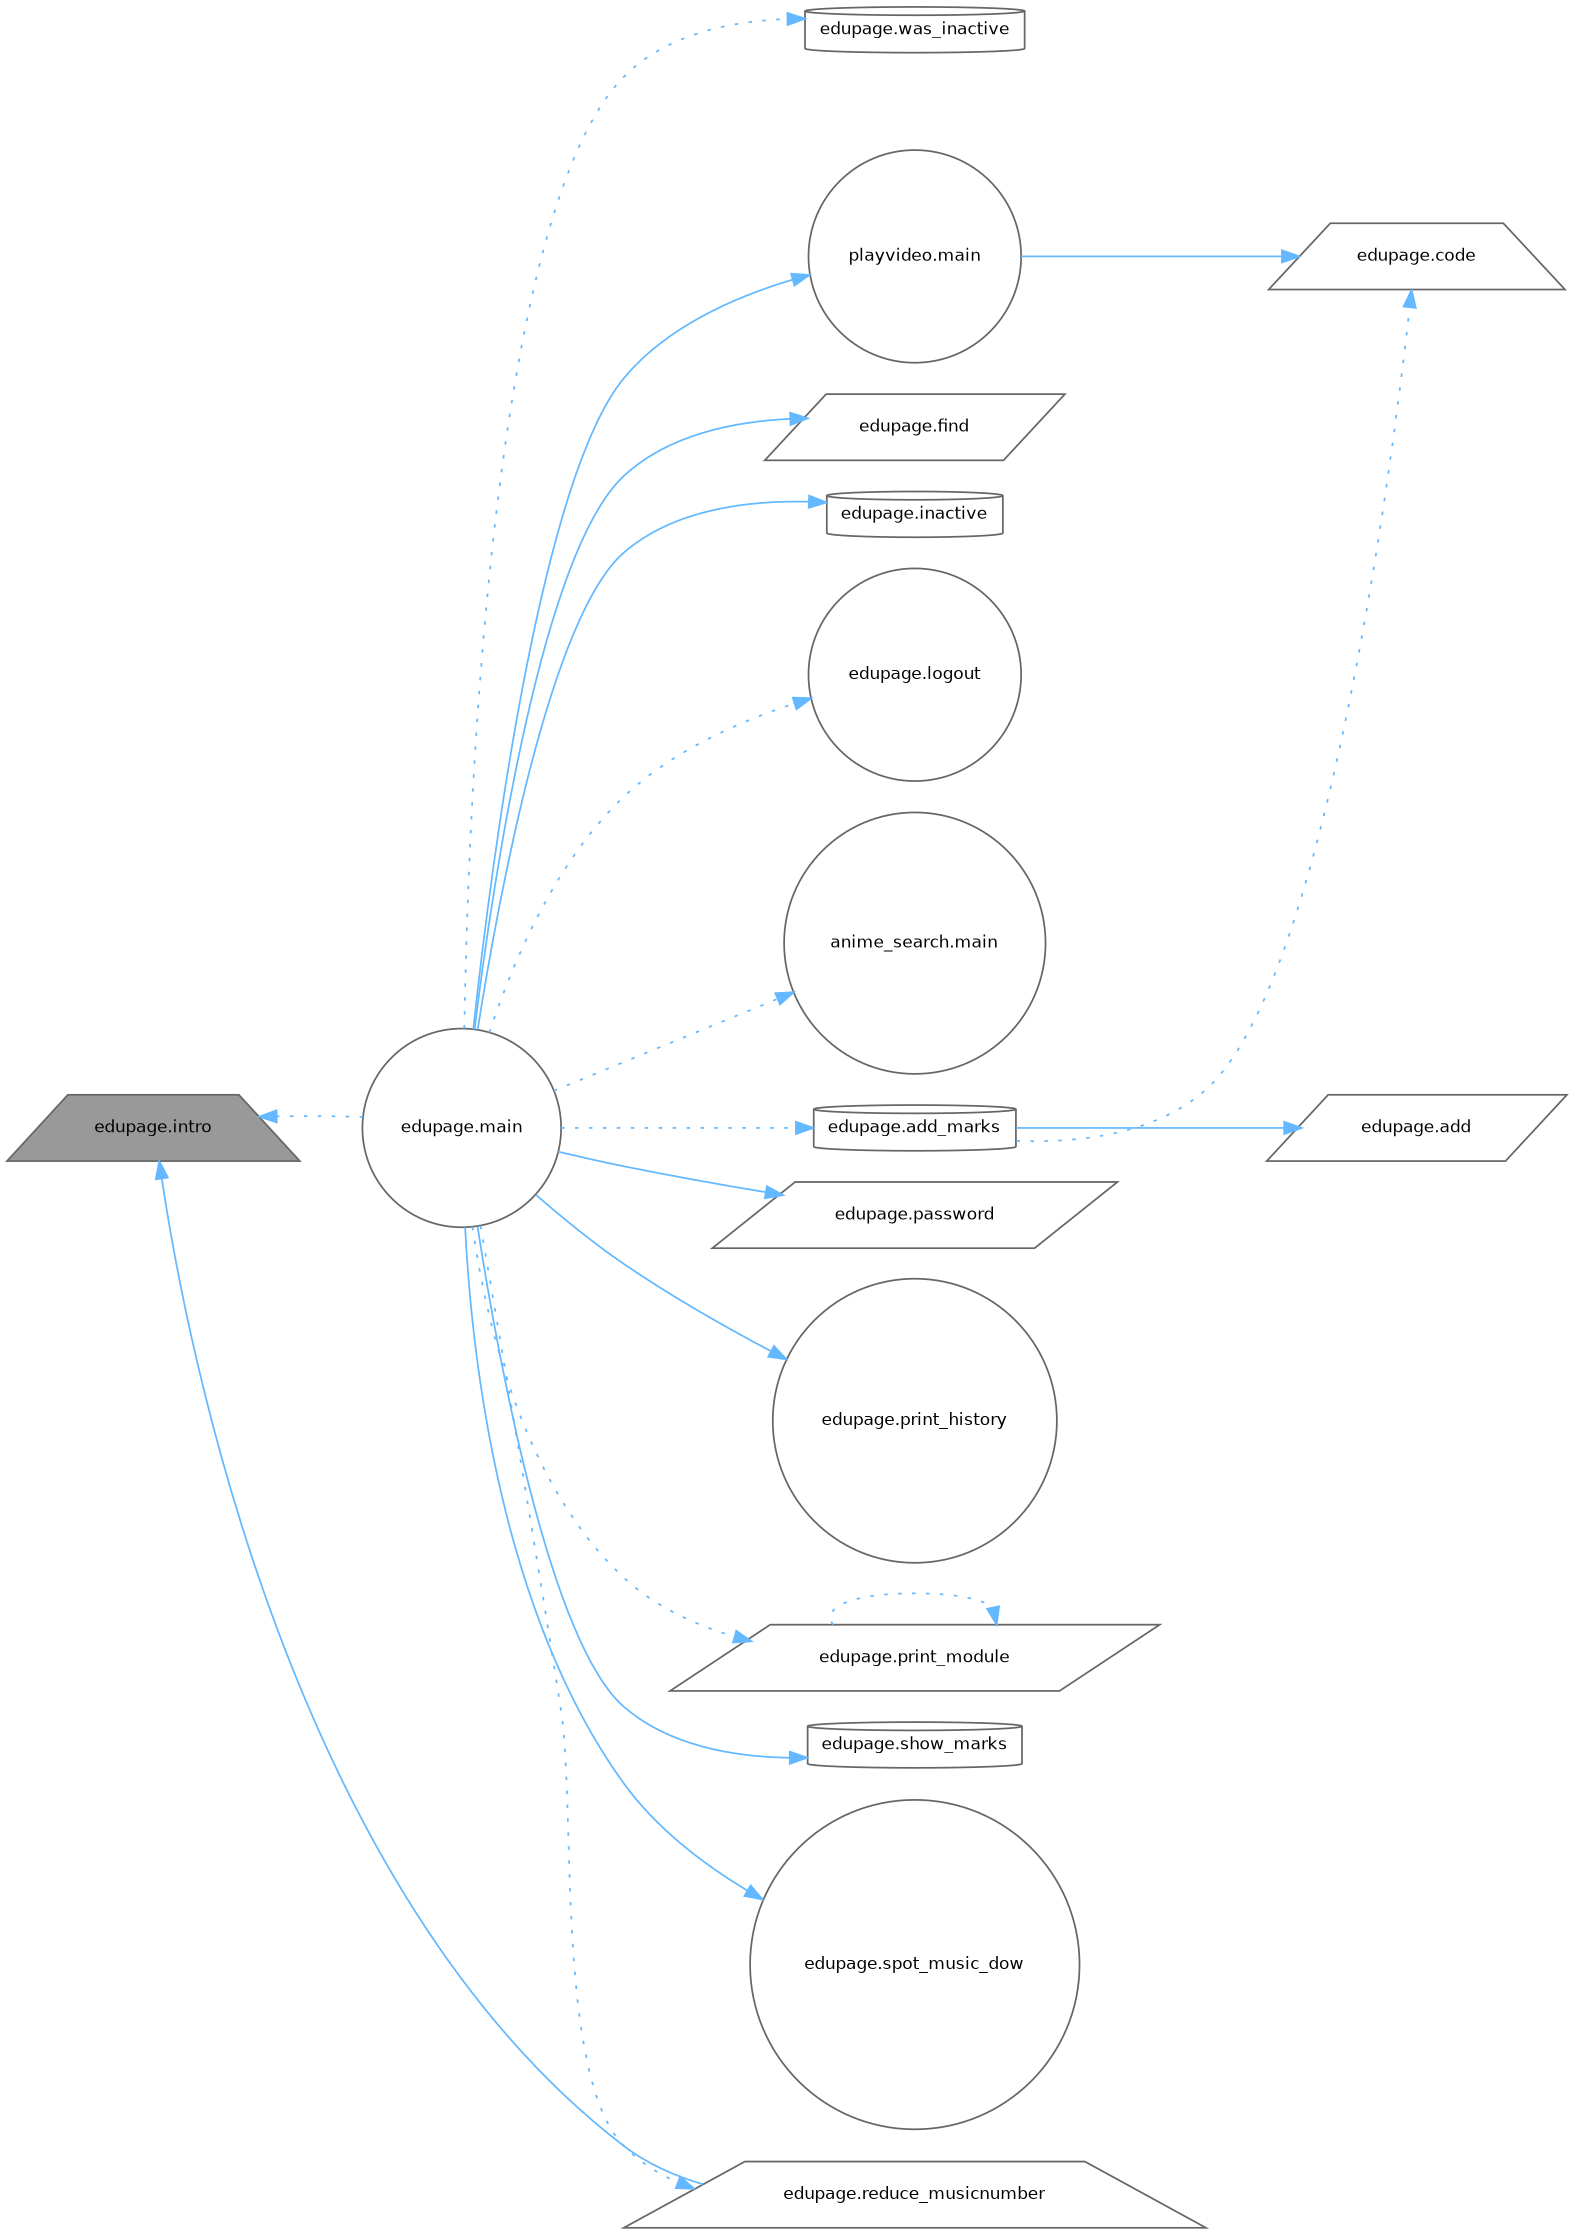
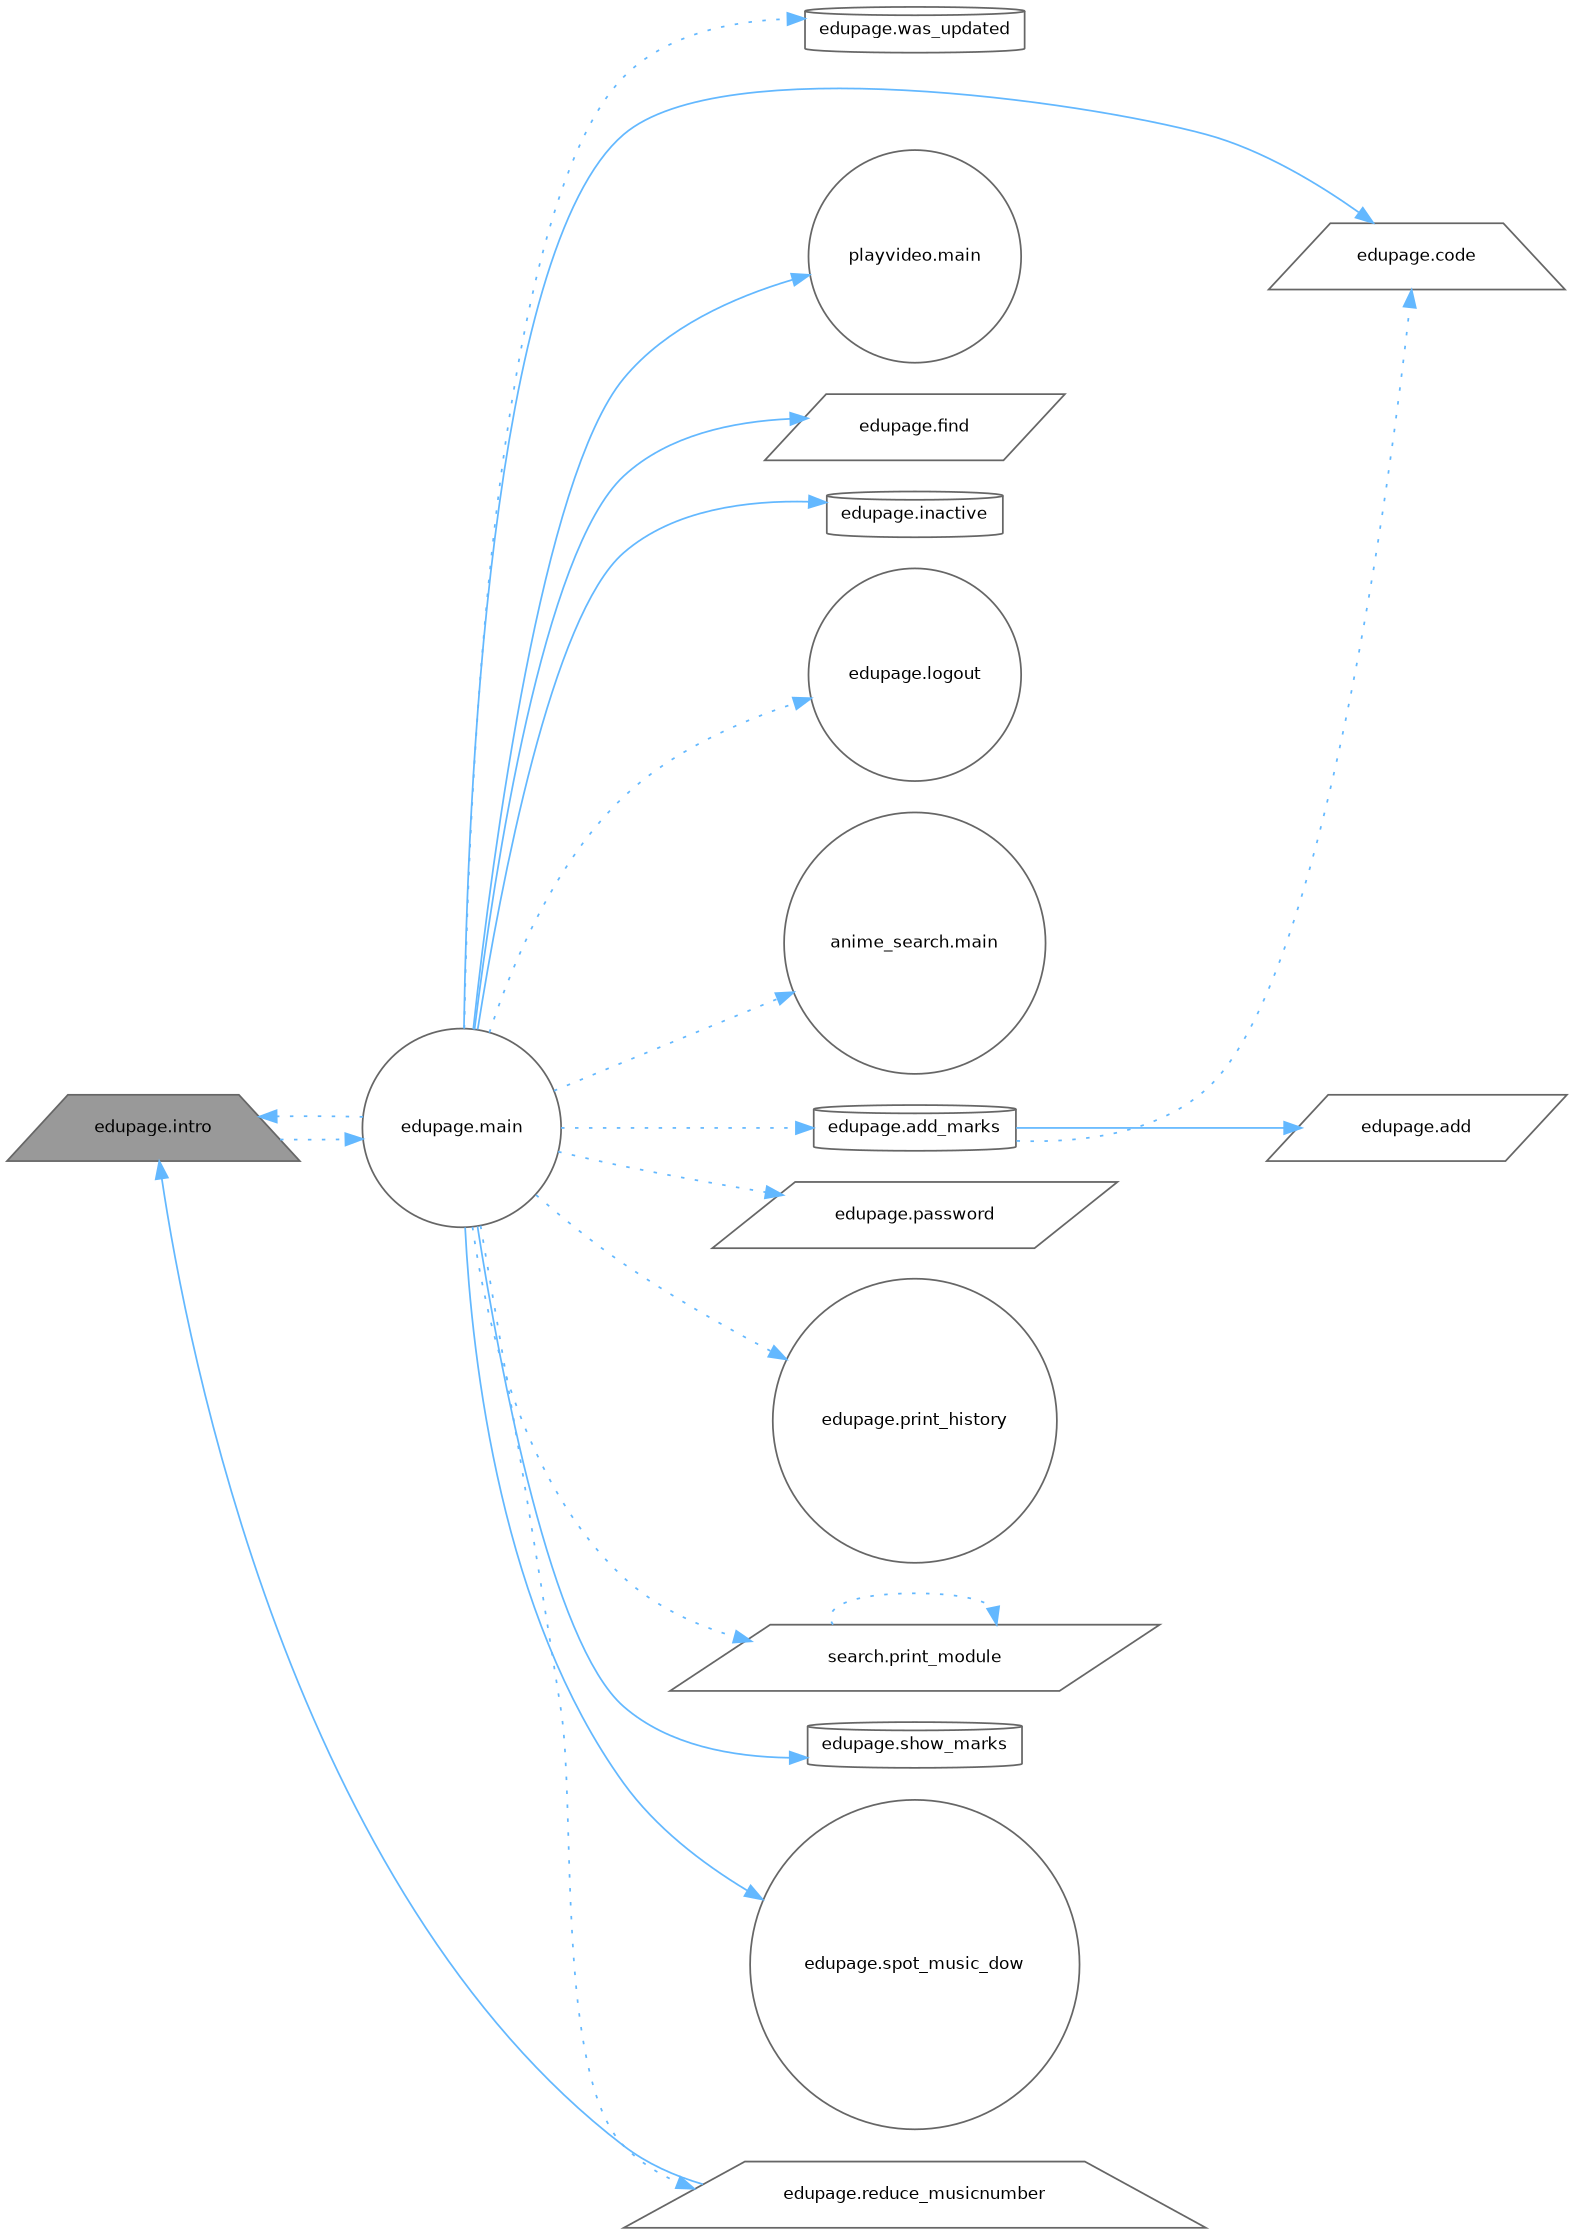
node "edupage.was_inactive": label "edupage.was_inactive" -> "edupage.was_updated"
edge "playvideo.main" -> "edupage.code": now "edupage.main" -> "edupage.code"
edge "edupage.intro" -> "edupage.main": added
edge "edupage.main" -> "edupage.password": style solid -> dotted
edge "edupage.main" -> "edupage.print_history": style solid -> dotted
node "edupage.print_module": label "edupage.print_module" -> "search.print_module"
